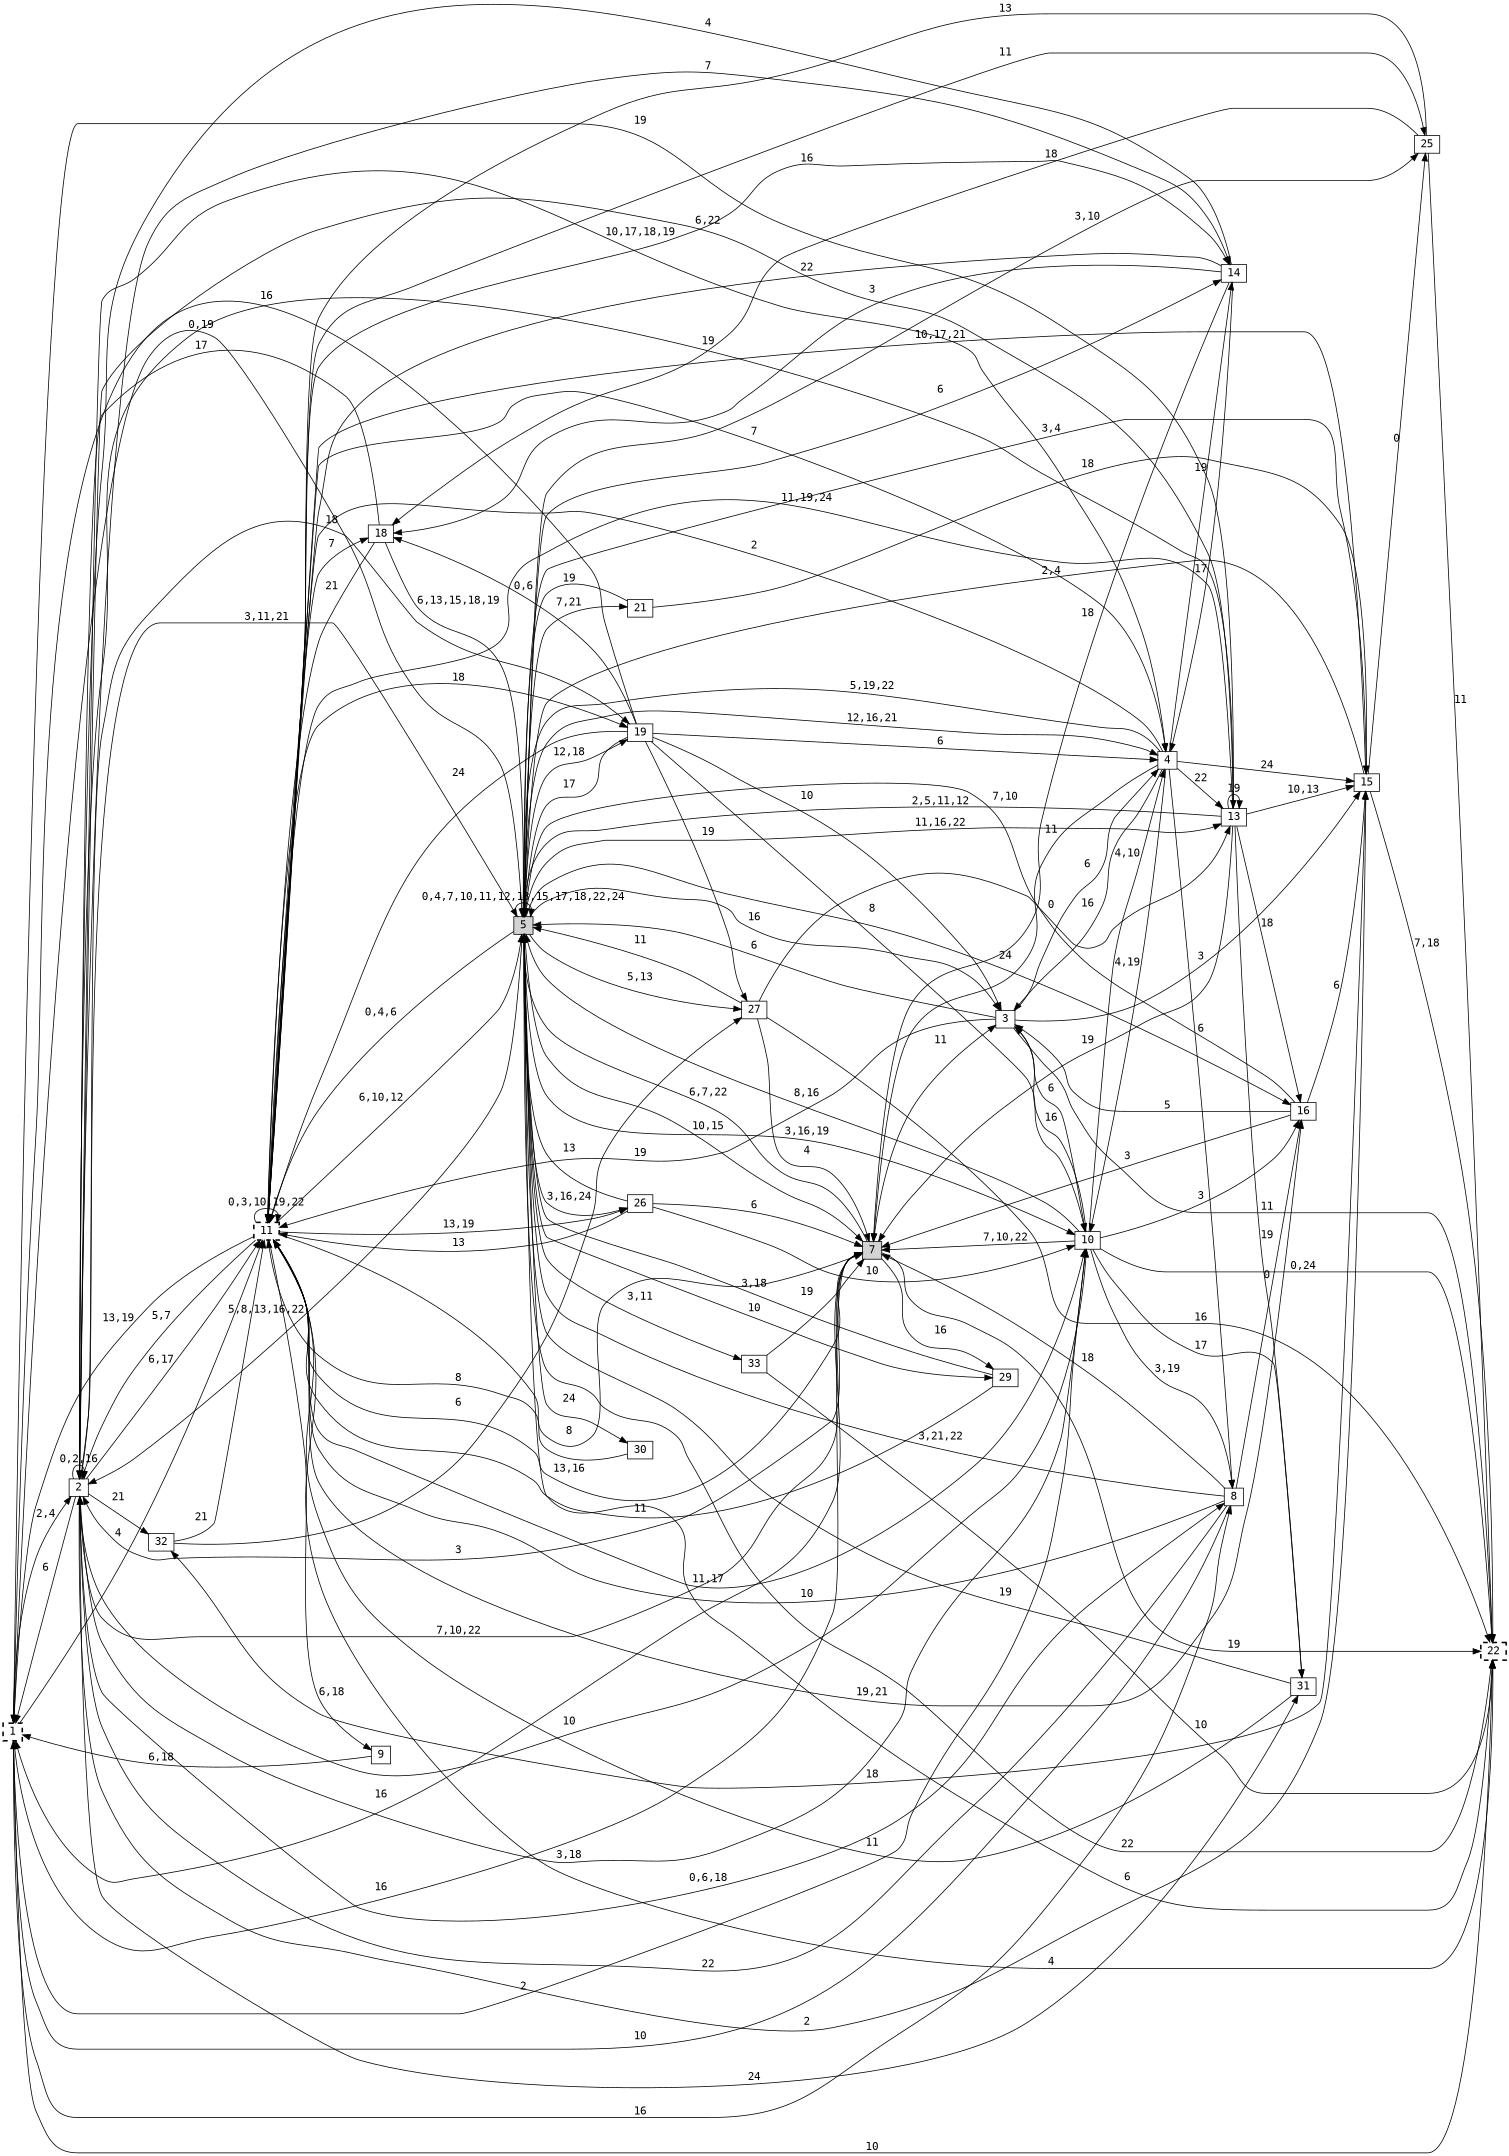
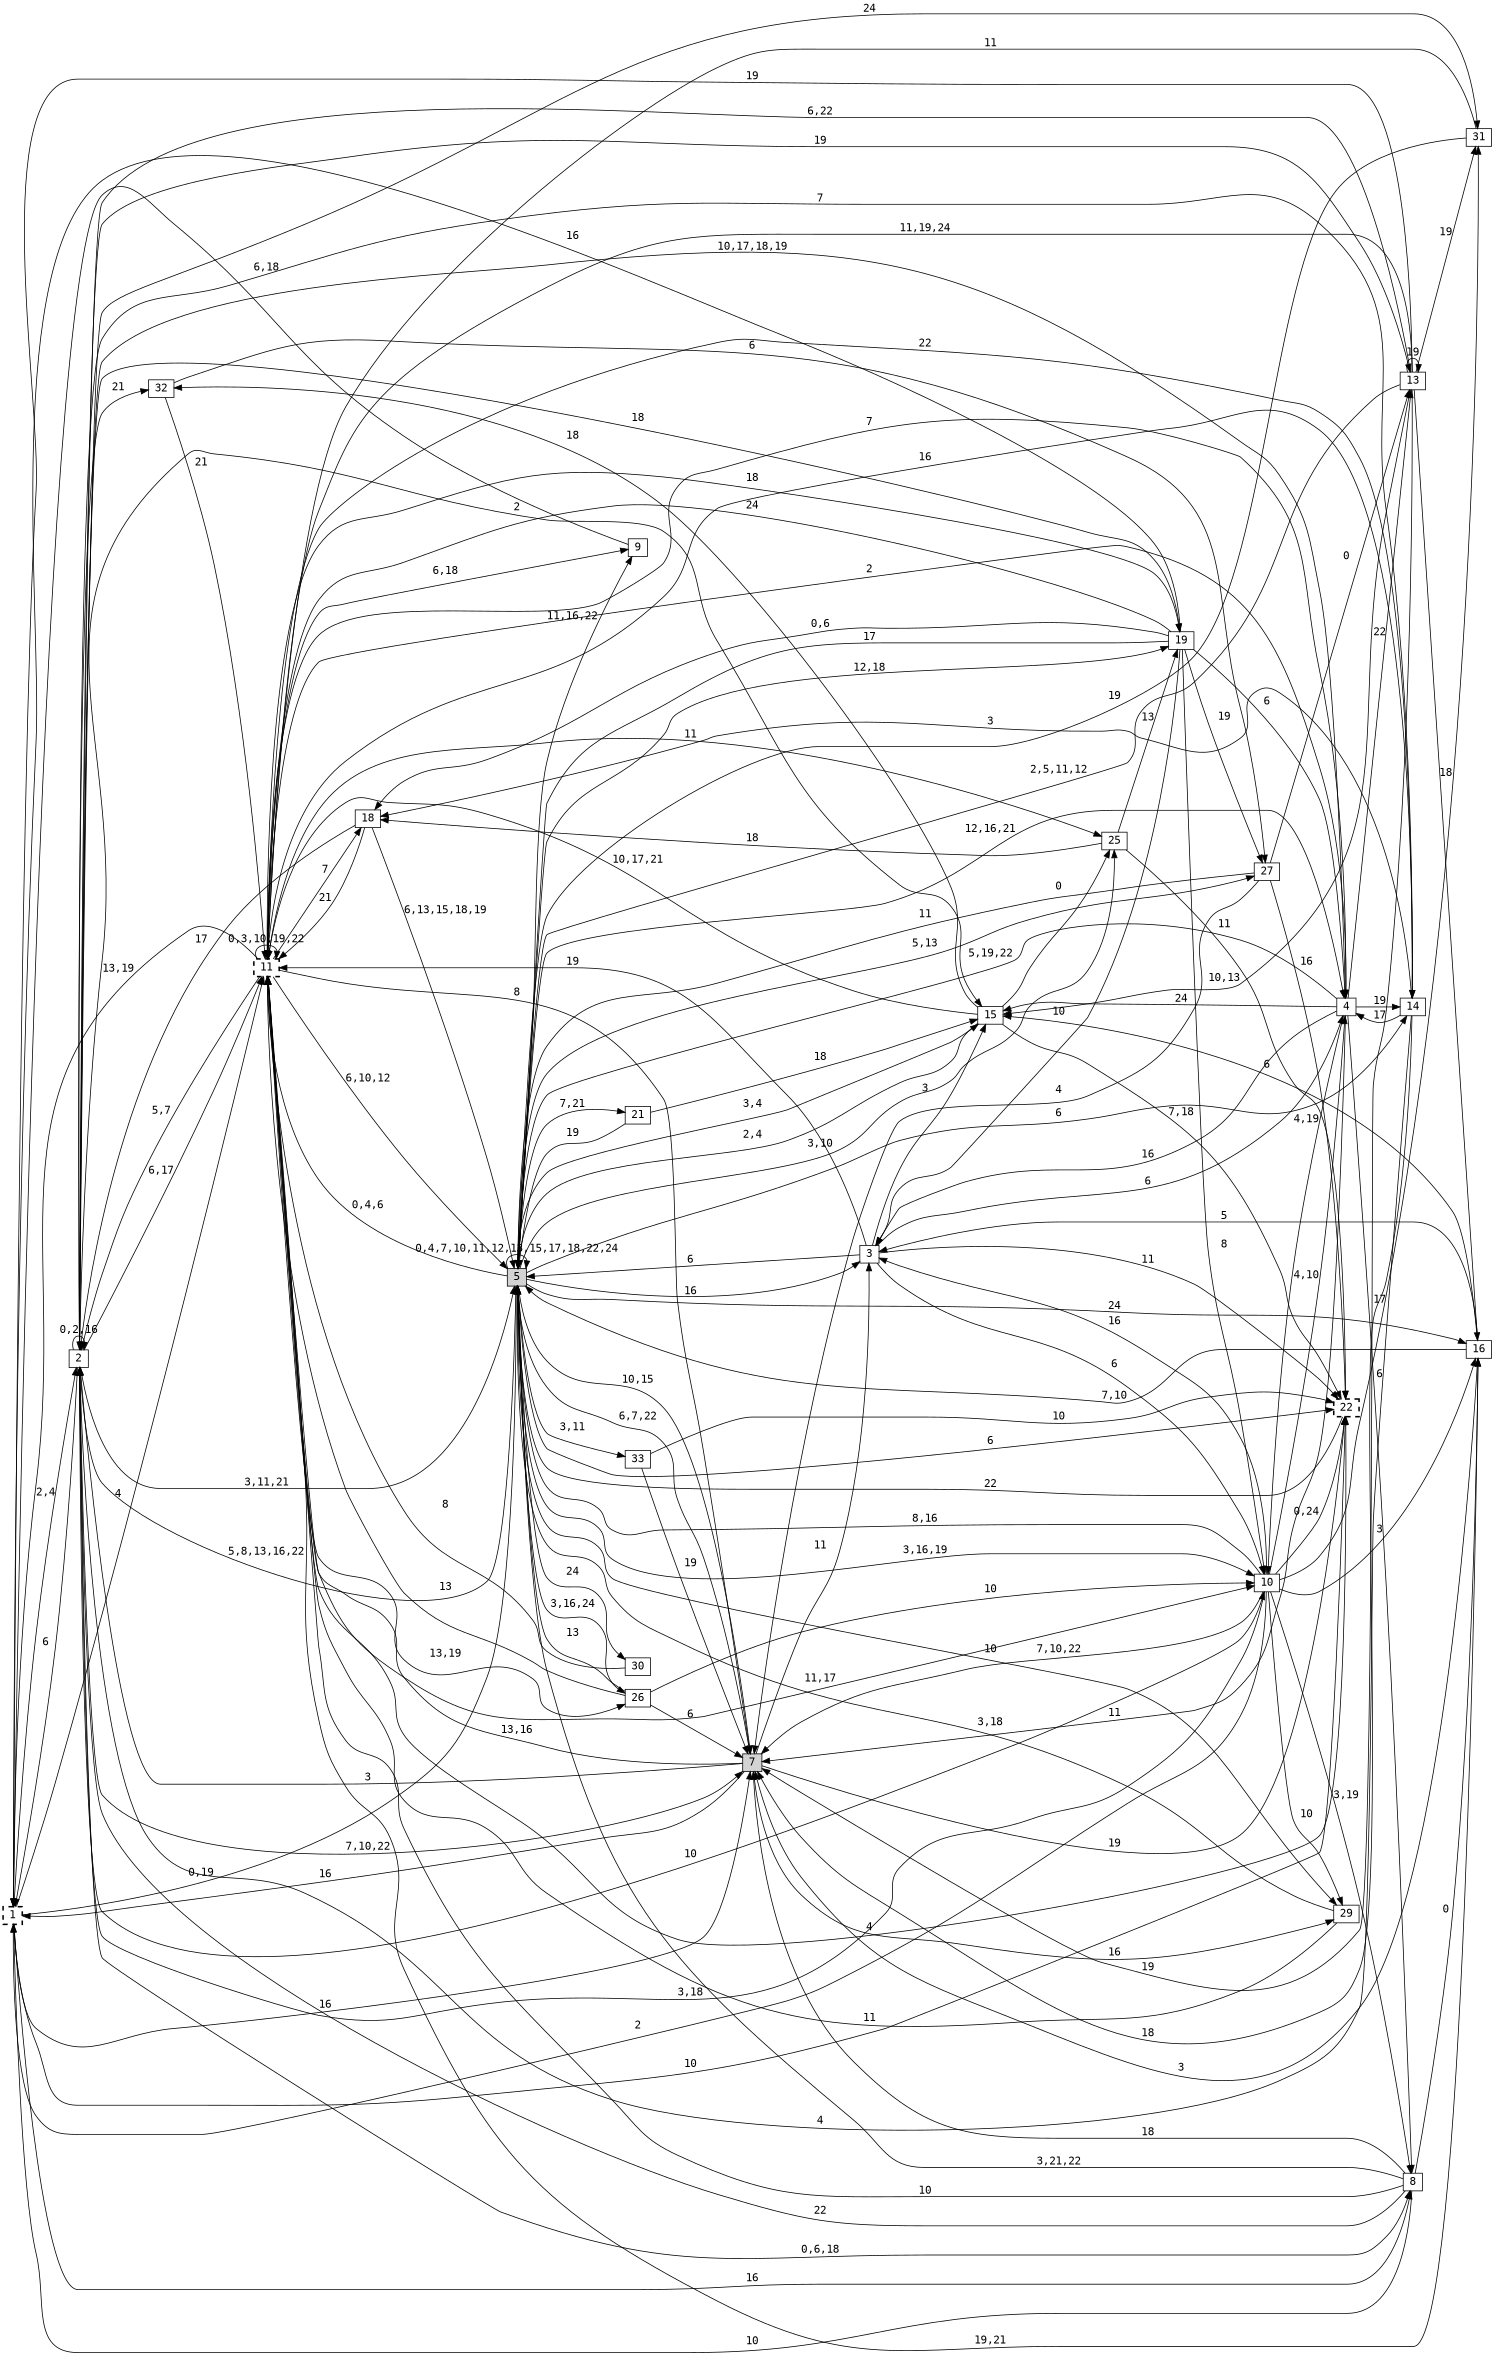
edge "25" -> "11": now "25" -> "19"
edge "5" -> "13": now "5" -> "9"
edge "10" -> "29": added, label "10"
